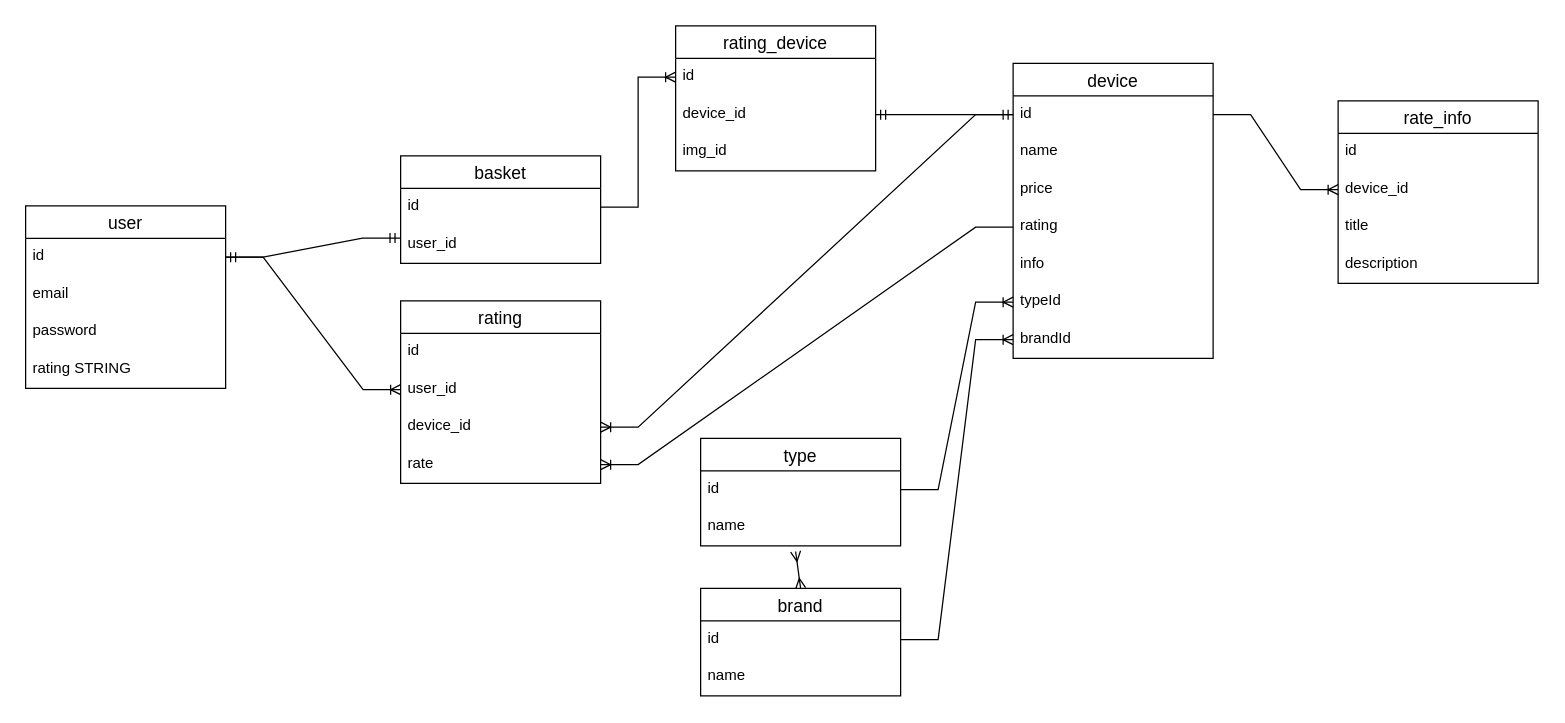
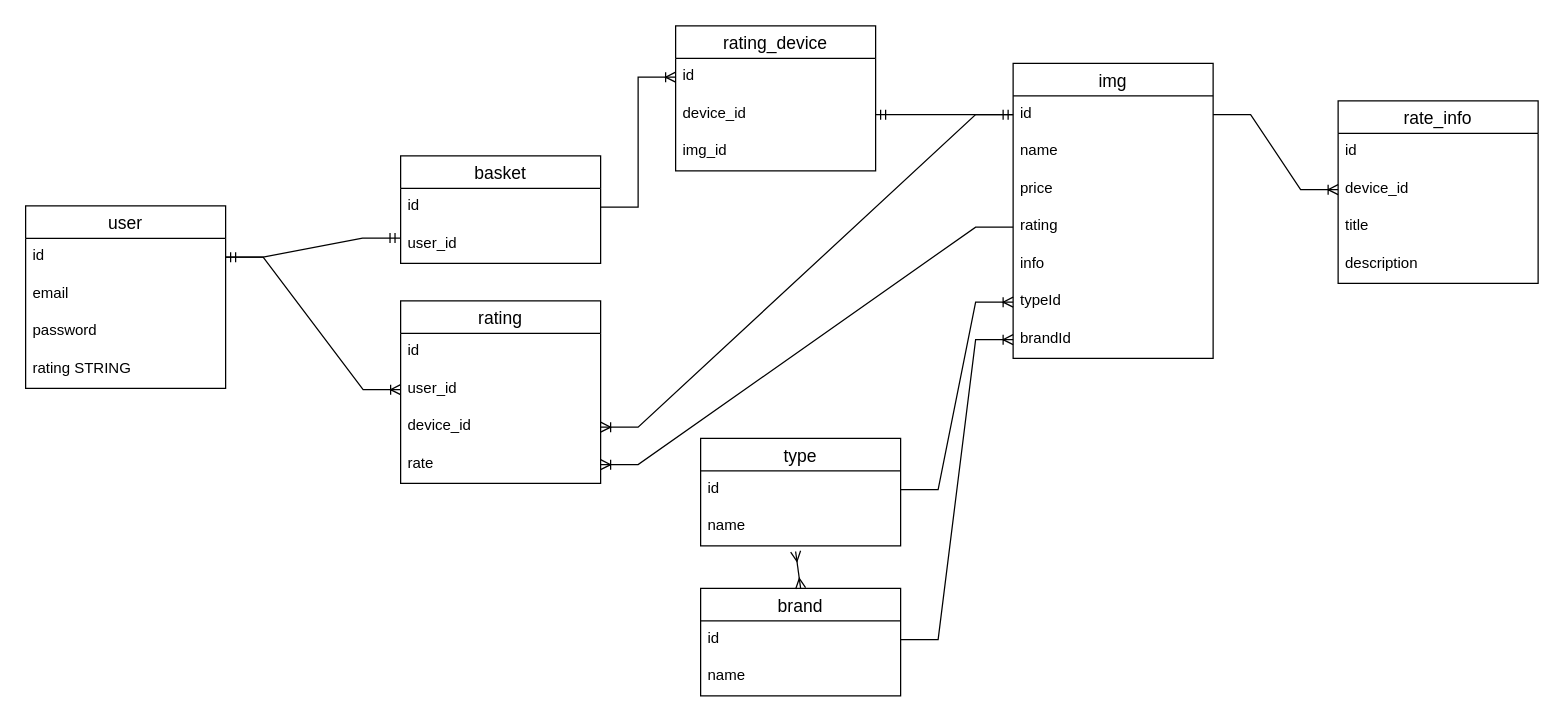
node "device": label "device" -> "img"
